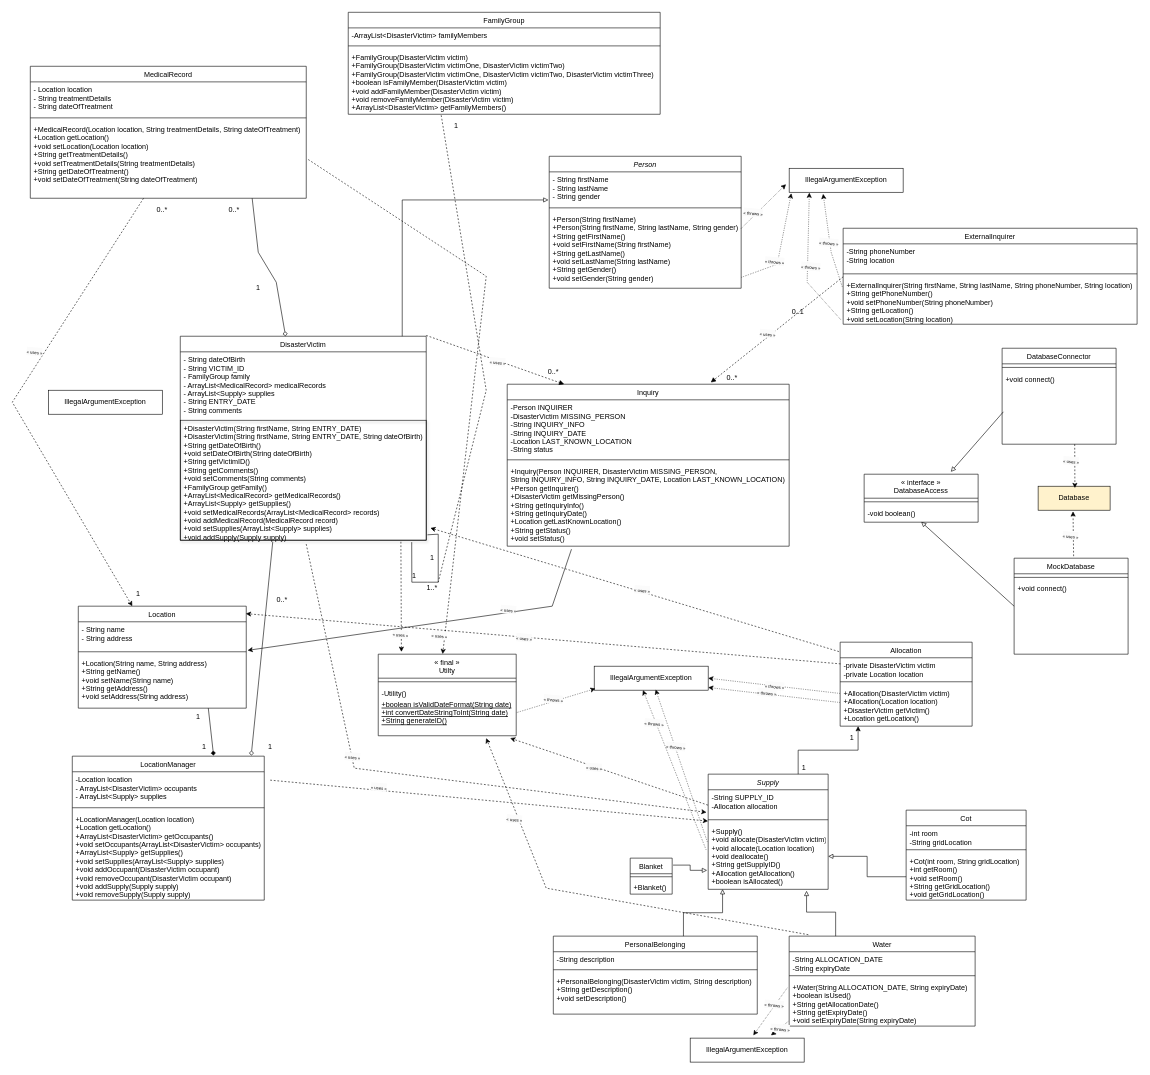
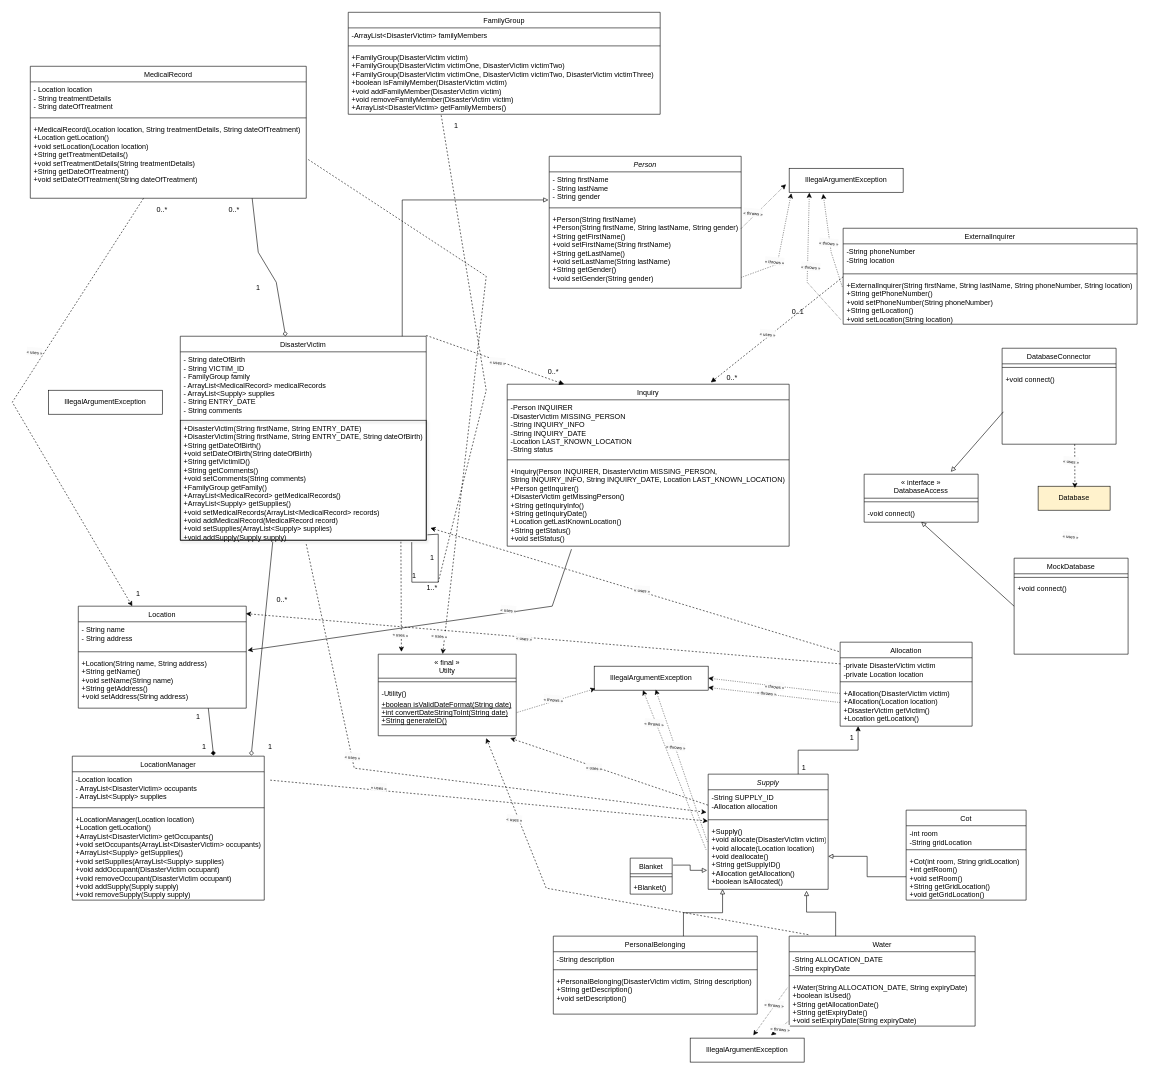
node "-void boolean()": label "-void boolean()" -> "-void connect()"
edge "MockDatabase" -> "Database": removed
